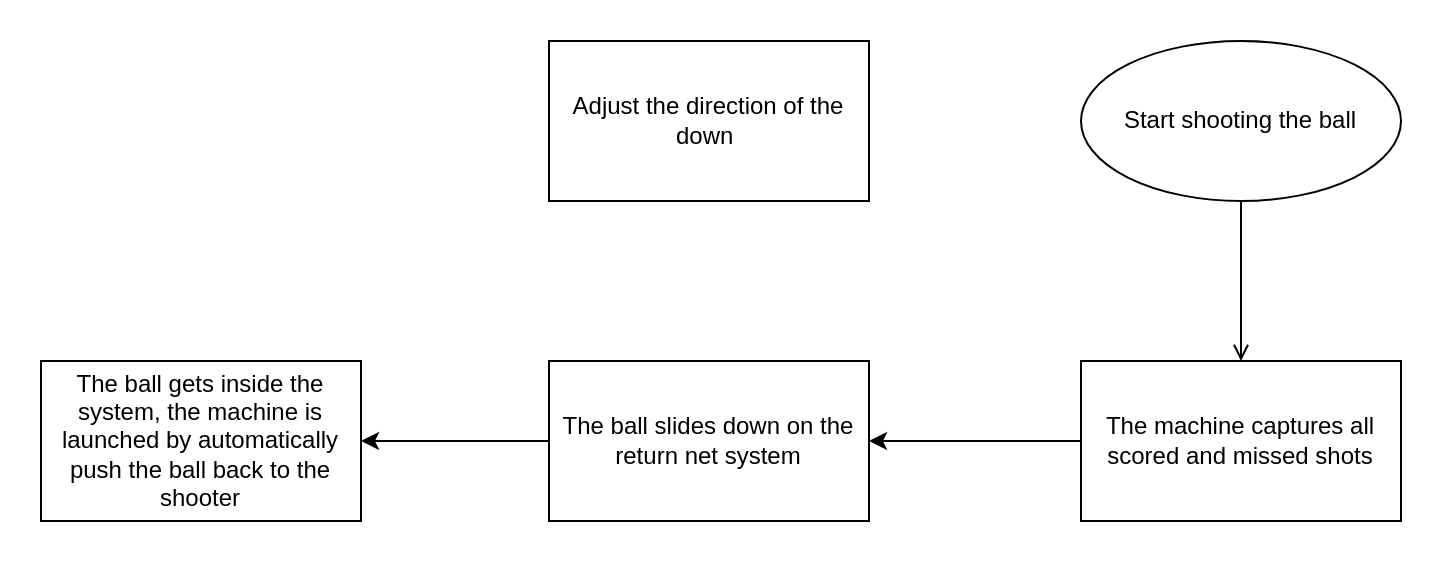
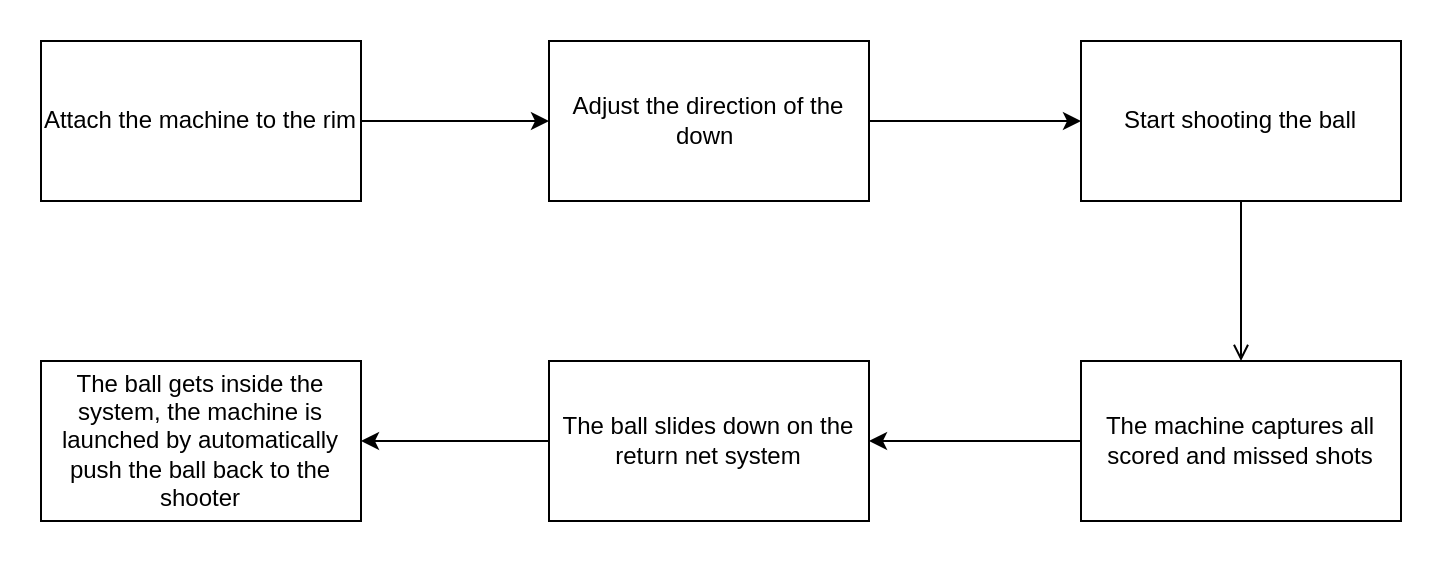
node "Attach the machine to the rim": added
edge "Attach the machine to the rim" -> "Adjust the direction of the down": added
edge "Adjust the direction of the down" -> "Start shooting the ball": added
node "Start shooting the ball": shape ellipse -> rectangle
